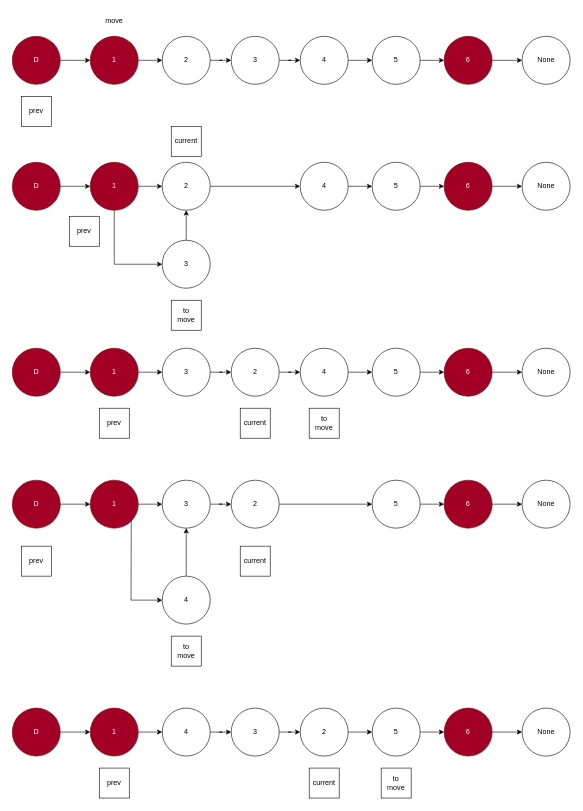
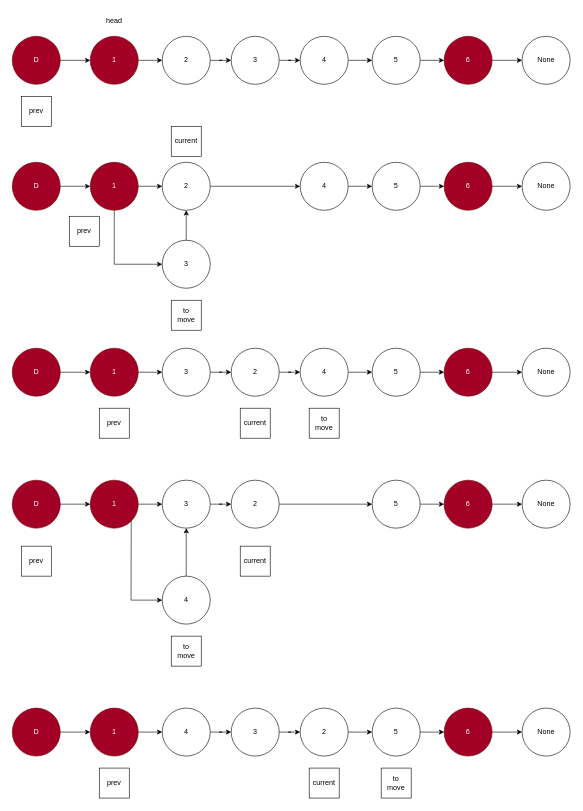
node "move": label "move" -> "head"
